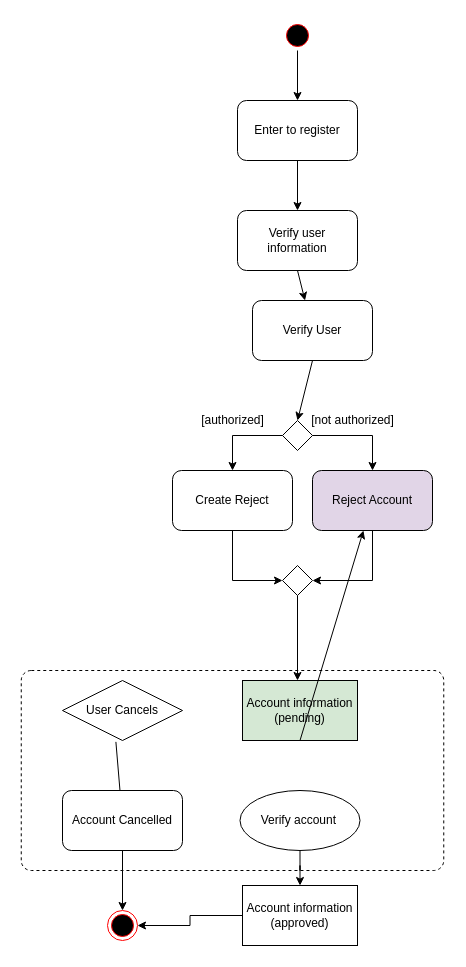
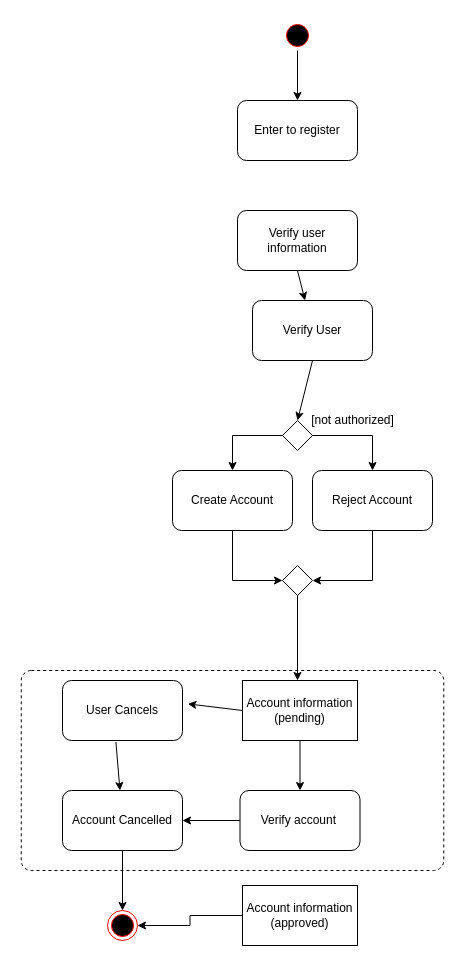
edge "Enter to register" -> "Verify user information": removed
node "[authorized]": removed
node "Create Reject": label "Create Reject" -> "Create Account"
node "Reject Account": fillcolor #e1d5e7 -> #ffffff
edge "Account information (pending)" -> "Reject Account": now "Account information (pending)" -> "Verify account"
edge "Account information (pending)" -> "User Cancels": added
node "User Cancels": shape diamond -> rounded rectangle
node "Account information (pending)": fillcolor #d5e8d4 -> #ffffff
edge "User Cancels" -- "Account Cancelled": arrowhead none -> classic
node "Verify account": shape ellipse -> rounded rectangle
edge "Verify account" -> "Account information (approved)": now "Verify account" -> "Account Cancelled"
